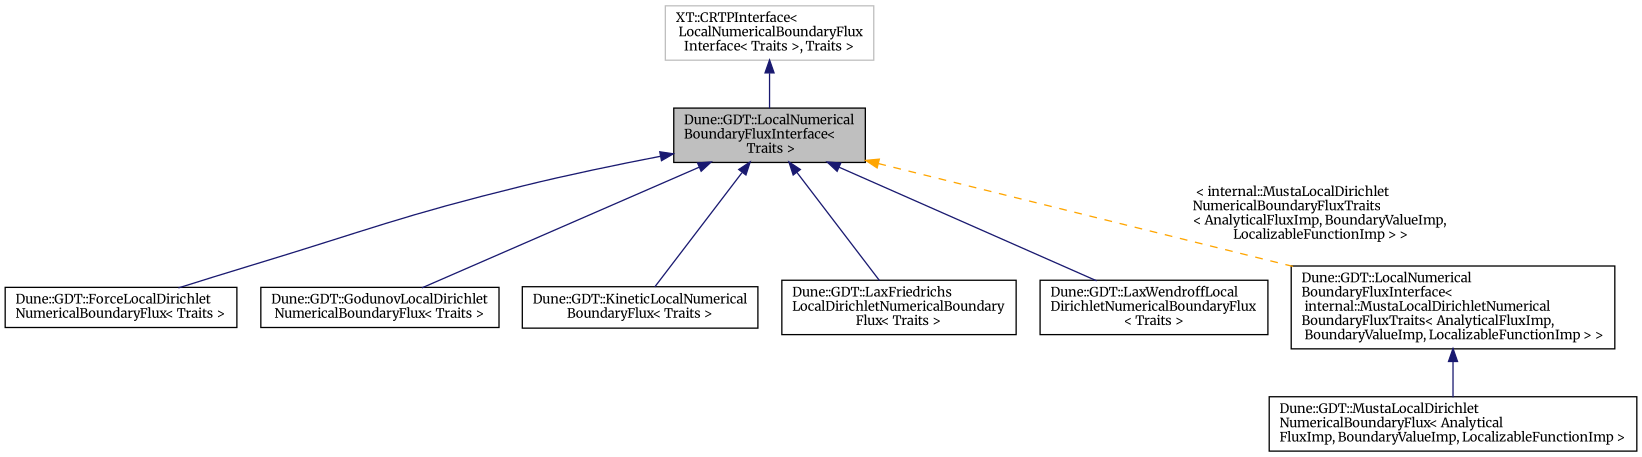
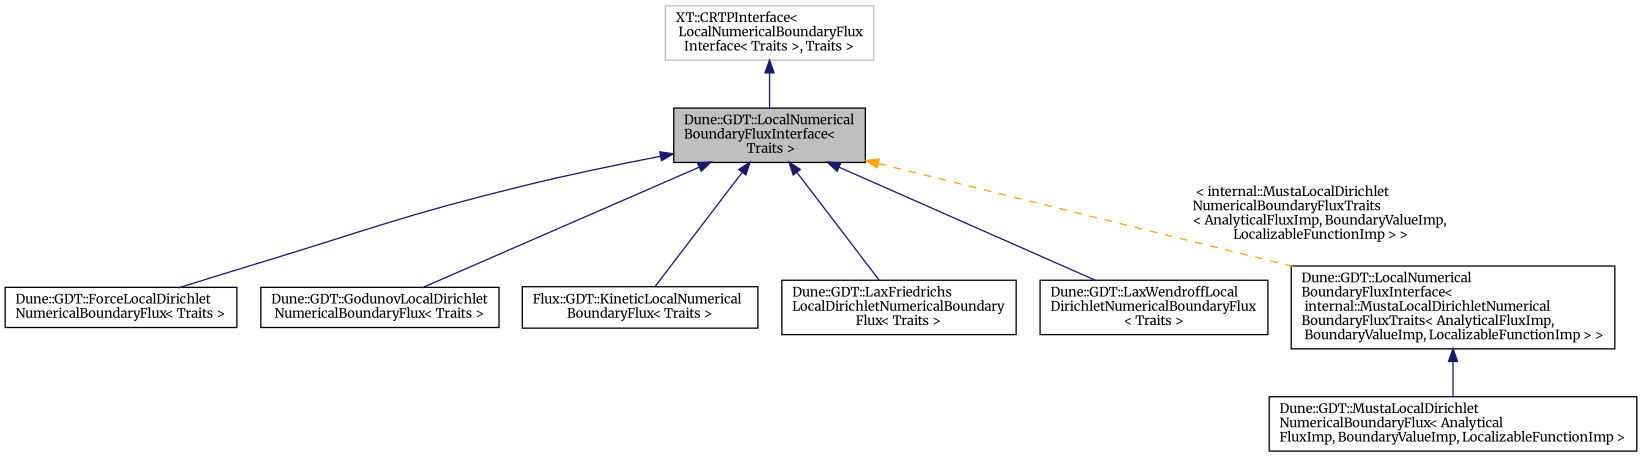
node "Dune::GDT::KineticLocalNumerical BoundaryFlux< Traits >": label "Dune::GDT::KineticLocalNumerical BoundaryFlux< Traits >" -> "Flux::GDT::KineticLocalNumerical BoundaryFlux< Traits >"
